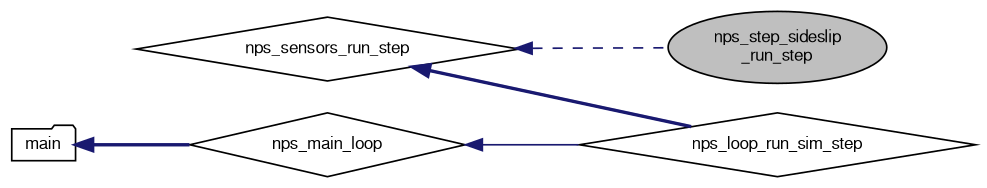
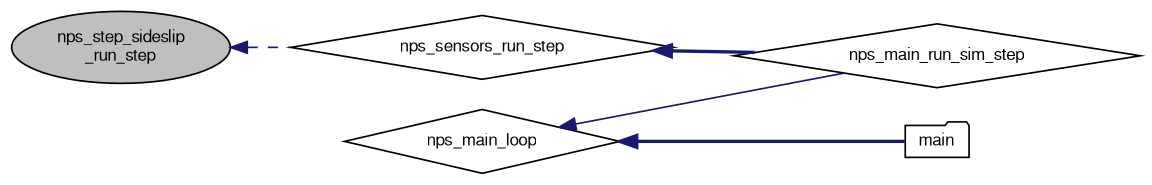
edge "nps_step_sideslip _run_step" -> "nps_sensors_run_step": reversed
edge "nps_main_loop" -> "main": reversed
node "nps_loop_run_sim_step": label "nps_loop_run_sim_step" -> "nps_main_run_sim_step"
